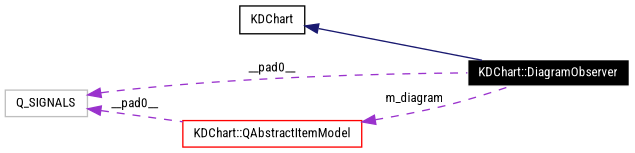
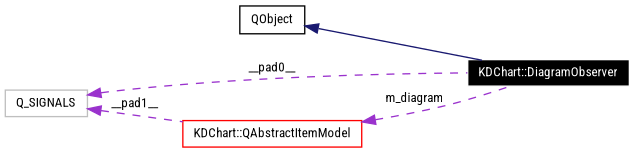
node "KDChart": label "KDChart" -> "QObject"
edge "KDChart::QAbstractItemModel" -> "Q_SIGNALS": label "__pad0__" -> "__pad1__"
